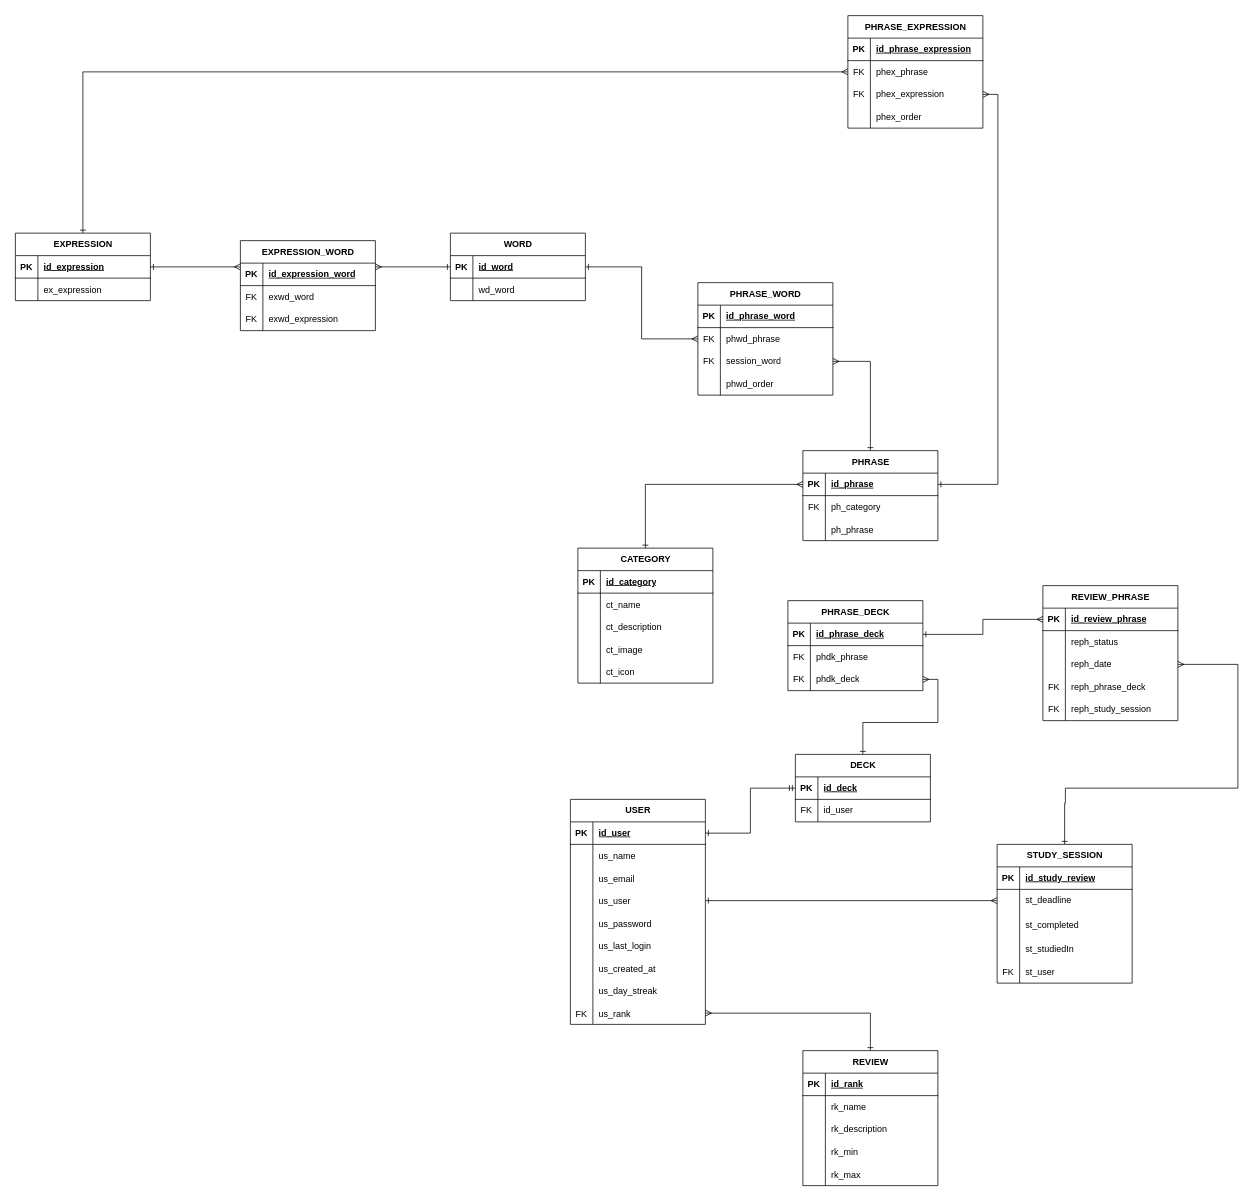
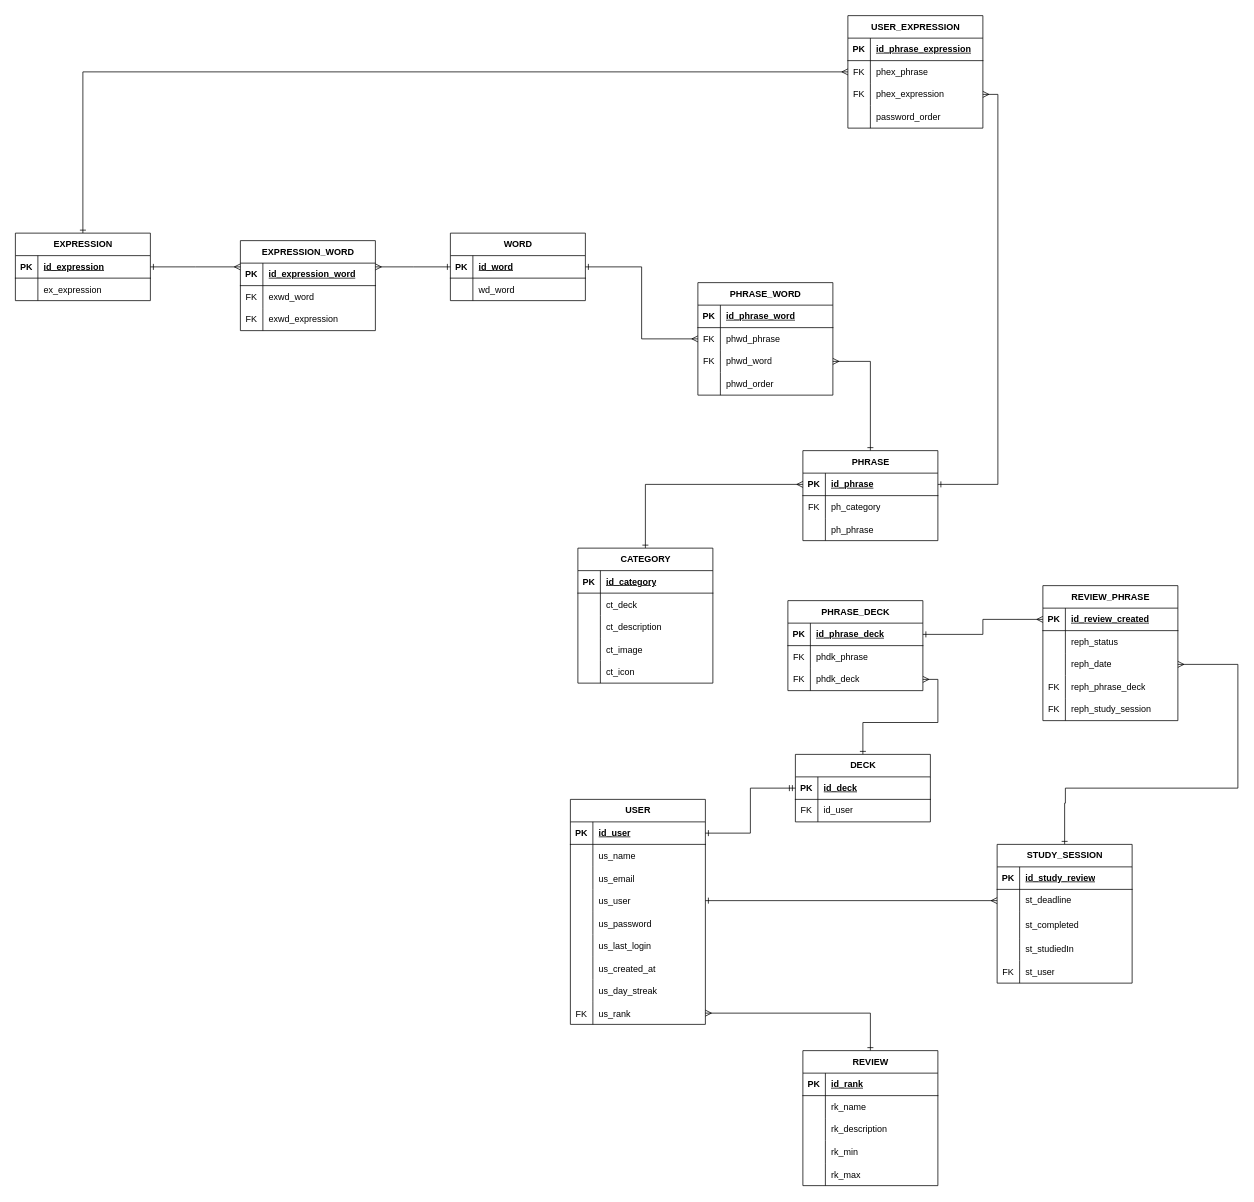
node "PHRASE_EXPRESSION": label "PHRASE_EXPRESSION" -> "USER_EXPRESSION"
node "phex_order": label "phex_order" -> "password_order"
node "session_word": label "session_word" -> "phwd_word"
node "ct_name": label "ct_name" -> "ct_deck"
node "id_review_phrase": label "id_review_phrase" -> "id_review_created"
